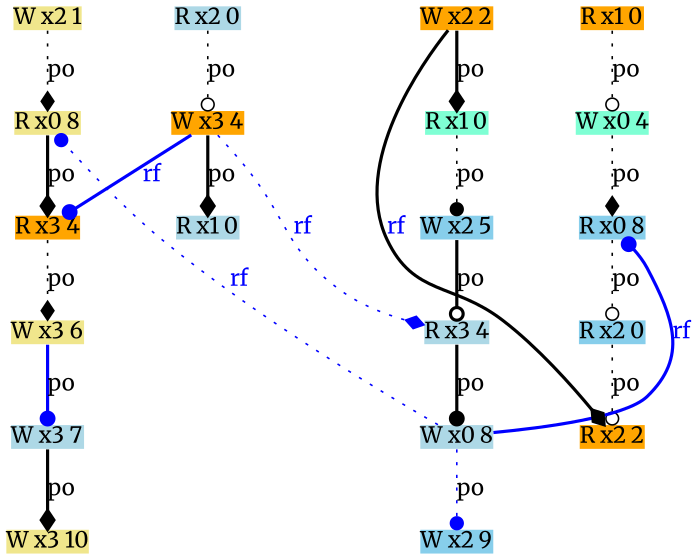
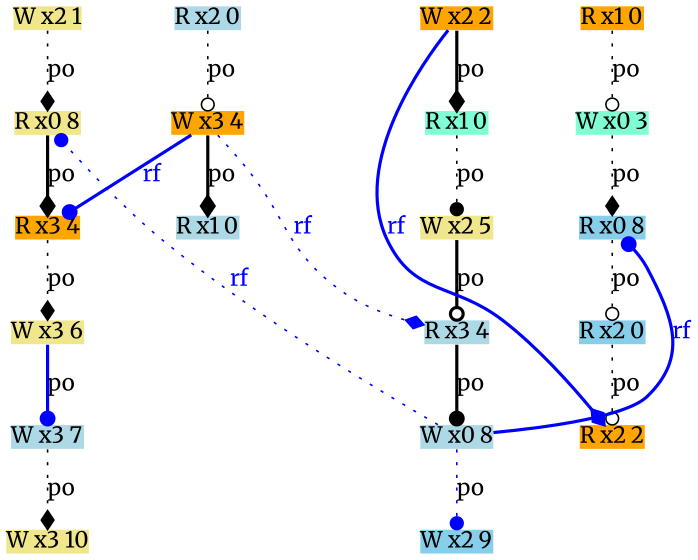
node "W x0 4": label "W x0 4" -> "W x0 3"
node "W x2 5": fillcolor skyblue -> khaki
edge "W x2 2" -> "R x2 2": color black -> blue
edge "W x3 7" -> "W x3 10": style bold -> dotted
